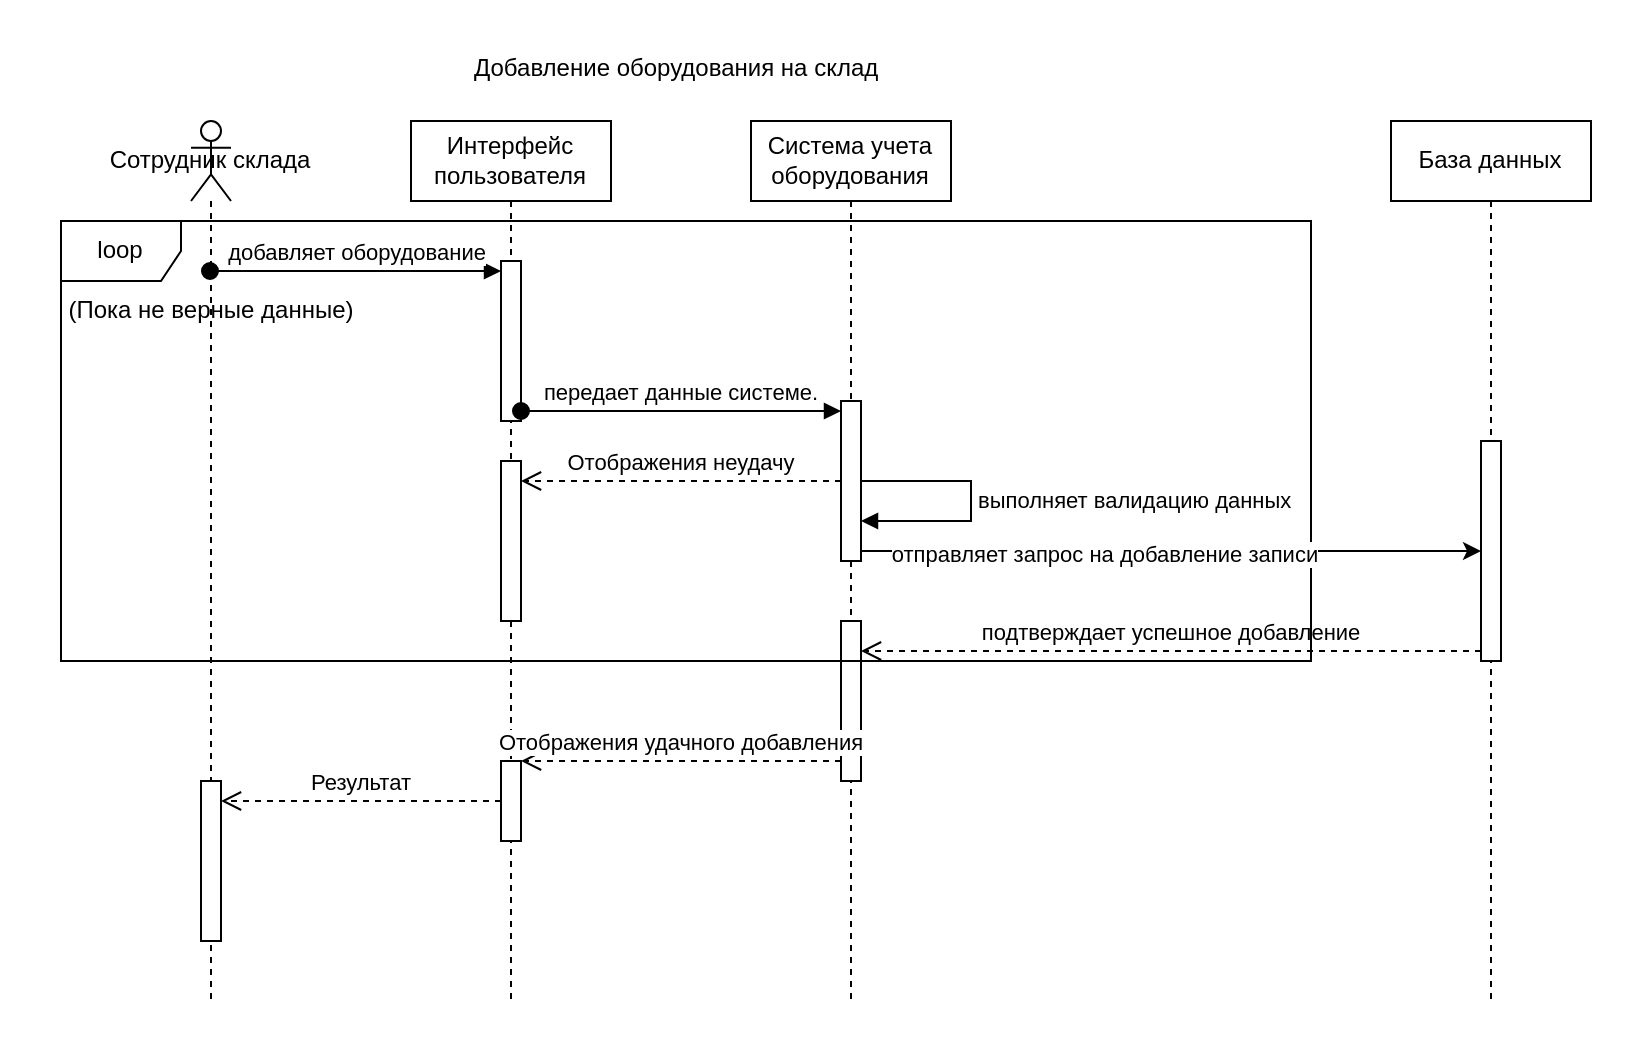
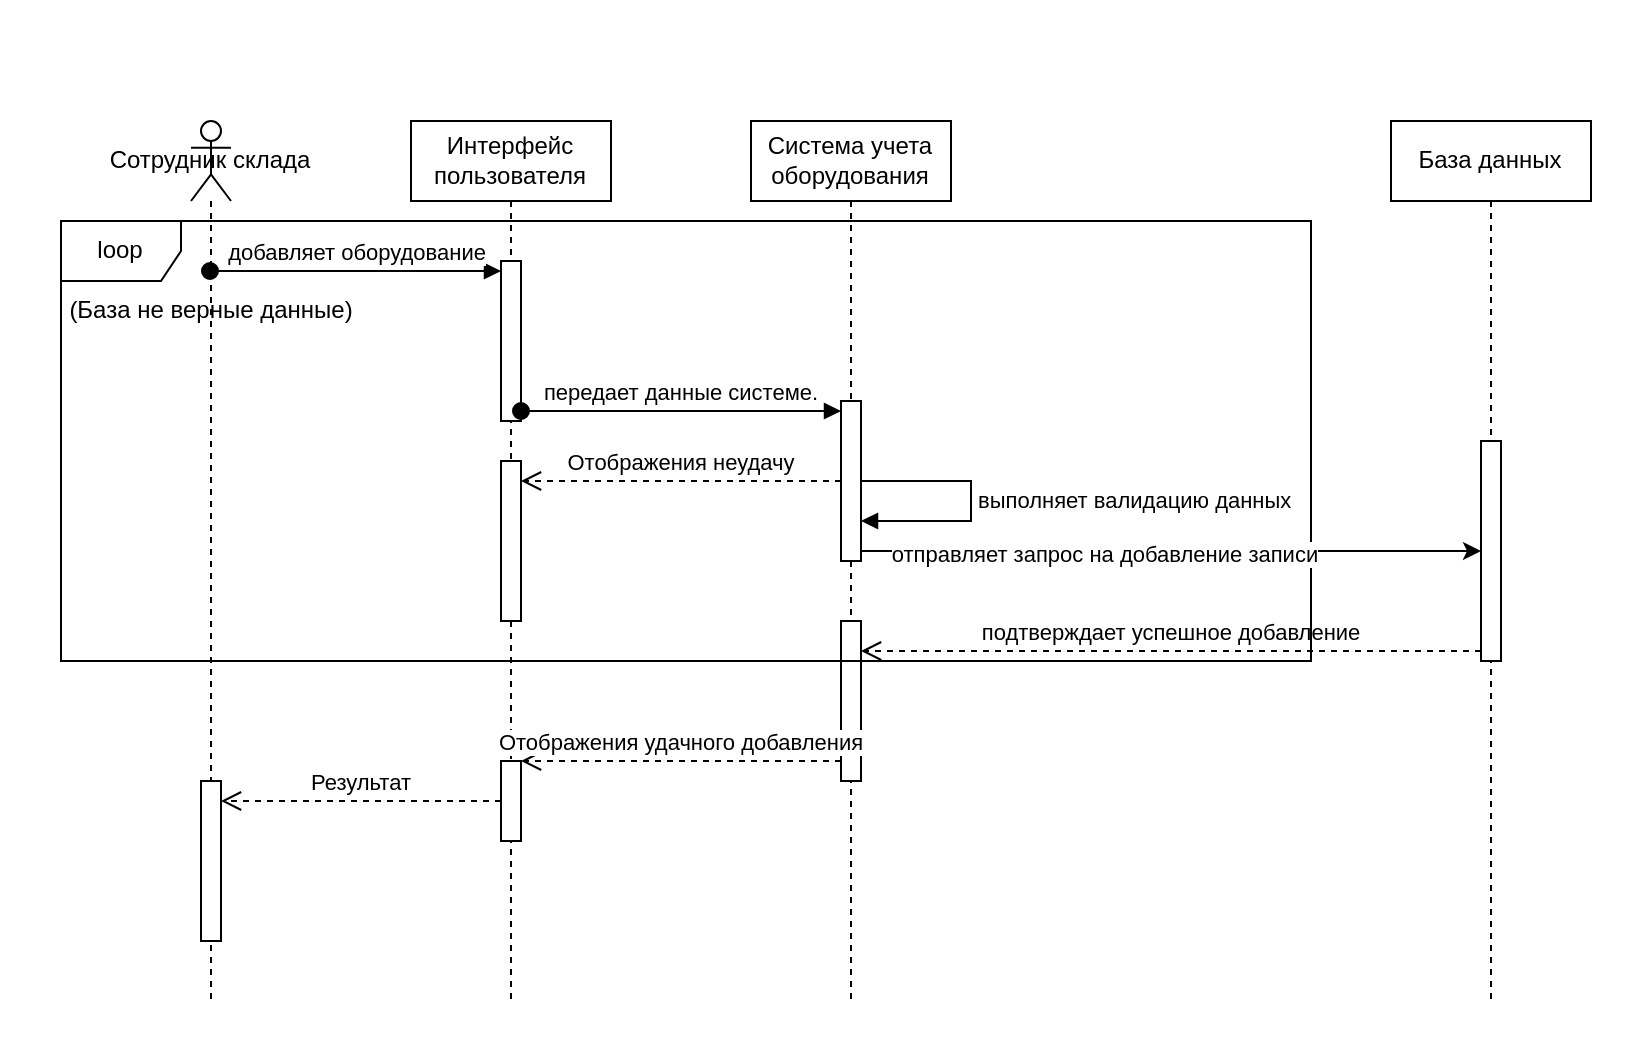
node "Добавление оборудования на склад": removed
node "(Пока не верные данные)": label "(Пока не верные данные)" -> "(База не верные данные)"
